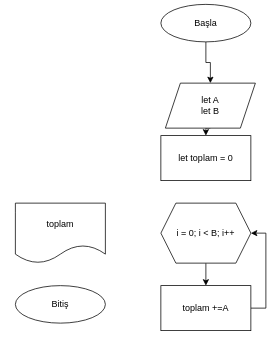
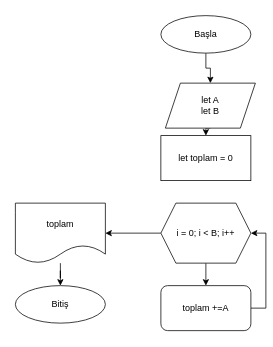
node "Başla": moved (206, 23) -> (206, 34)
edge "i = 0; i < B; i++" -> "toplam": added
edge "toplam" -> "Bitiş": added
node "toplam +=A": shape rectangle -> rounded rectangle
